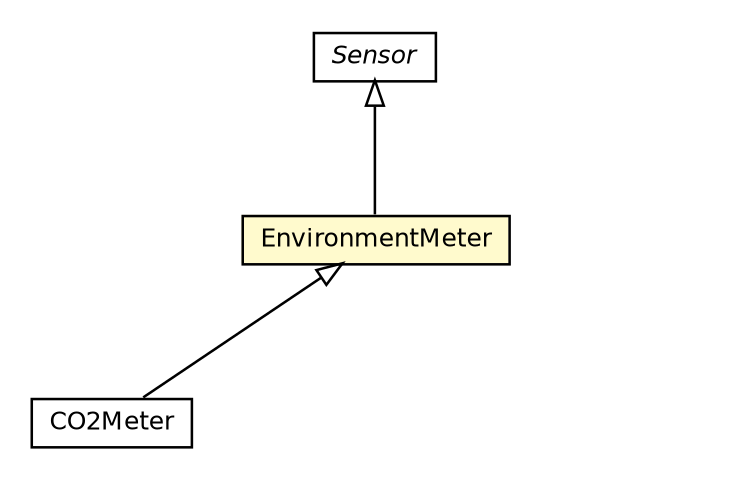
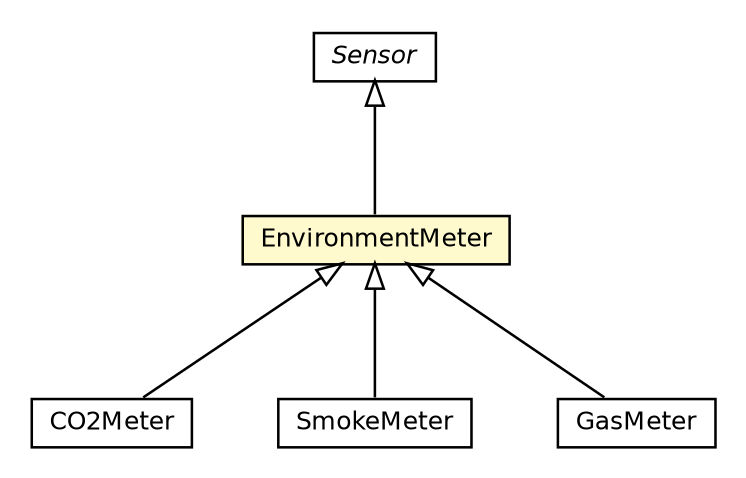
node "SmokeMeter": added
node "GasMeter": added
